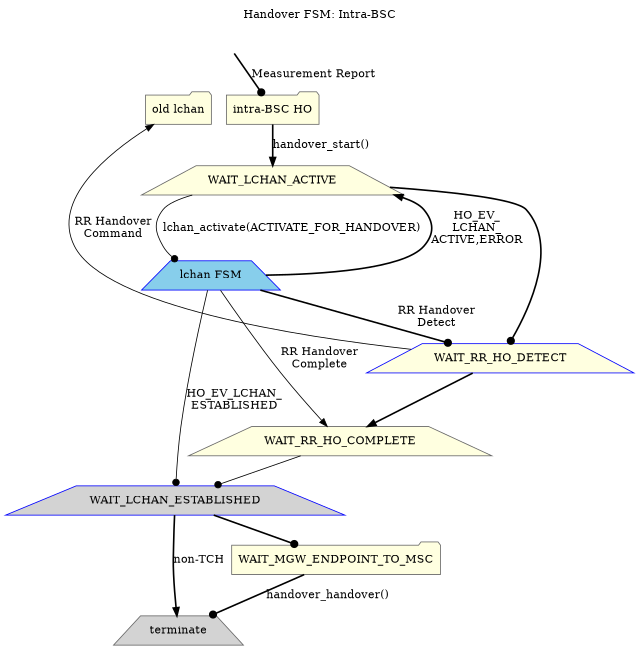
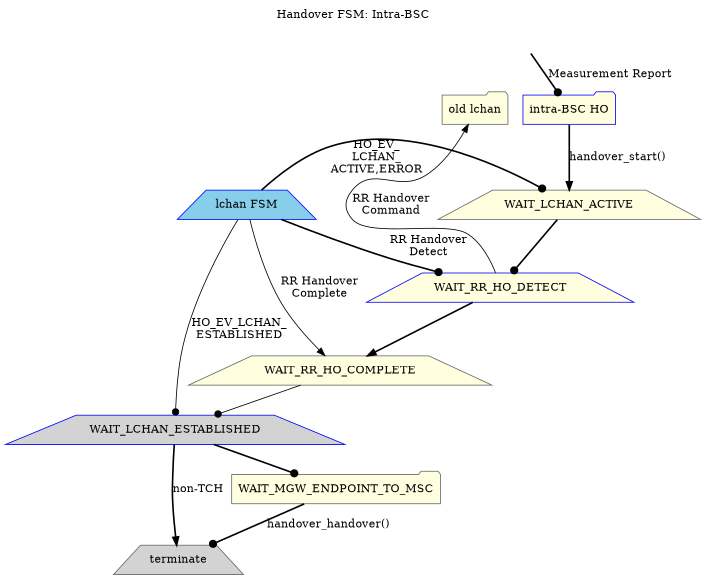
node "intra-BSC HO": color gray40 -> blue
edge "WAIT_LCHAN_ACTIVE" -> "lchan FSM": removed, label "lchan_activate(ACTIVATE_FOR_HANDOVER)"
edge "lchan FSM" -> "WAIT_LCHAN_ACTIVE": arrowhead normal -> dot
